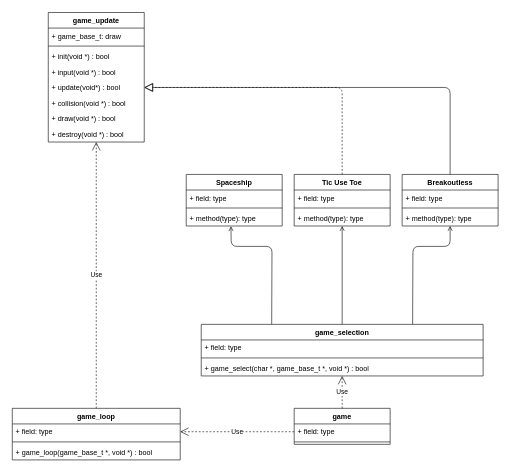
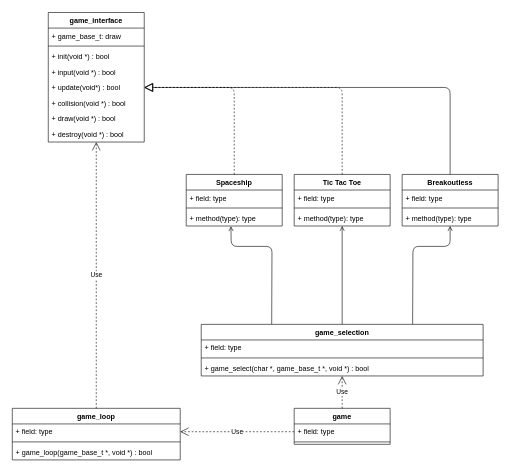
node "game_update": label "game_update" -> "game_interface"
edge "Spaceship" -> "+ update(void*) : bool": added
node "Tic Use Toe": label "Tic Use Toe" -> "Tic Tac Toe"
